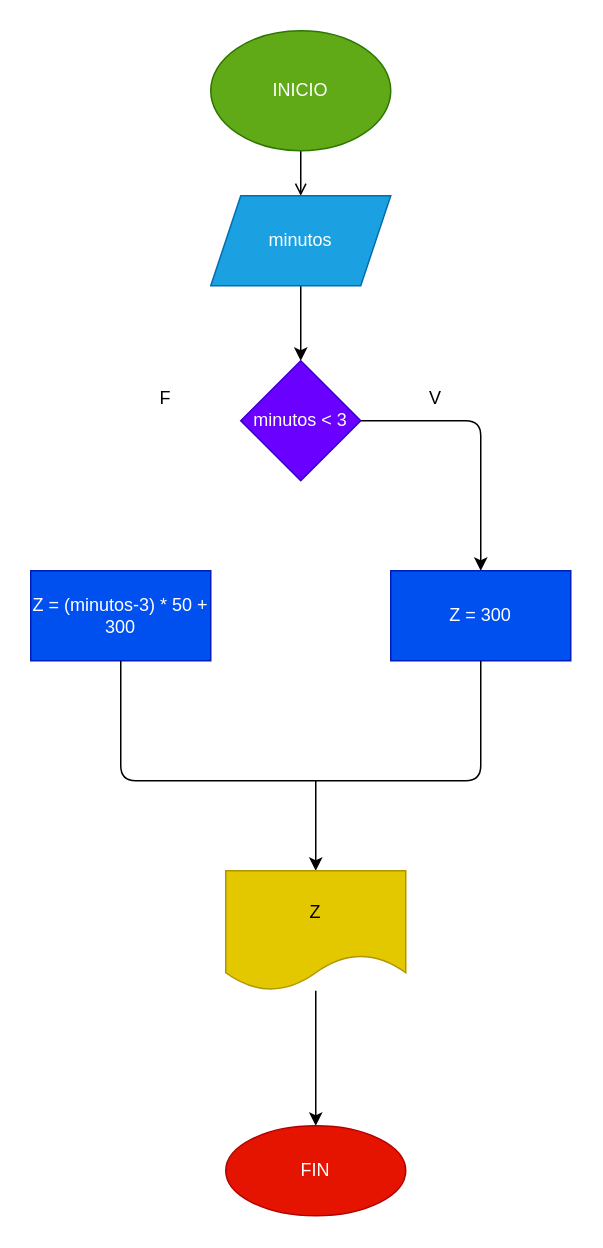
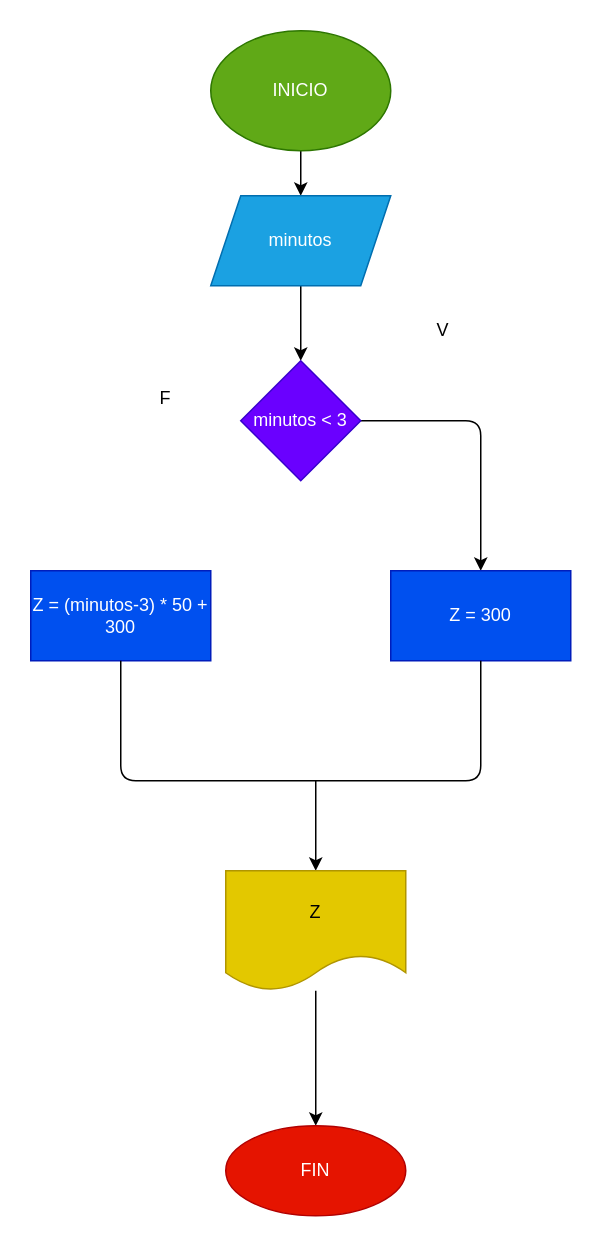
edge "INICIO" -> "minutos": arrowhead open -> classic
node "V": moved (436, 398) -> (443, 331)
